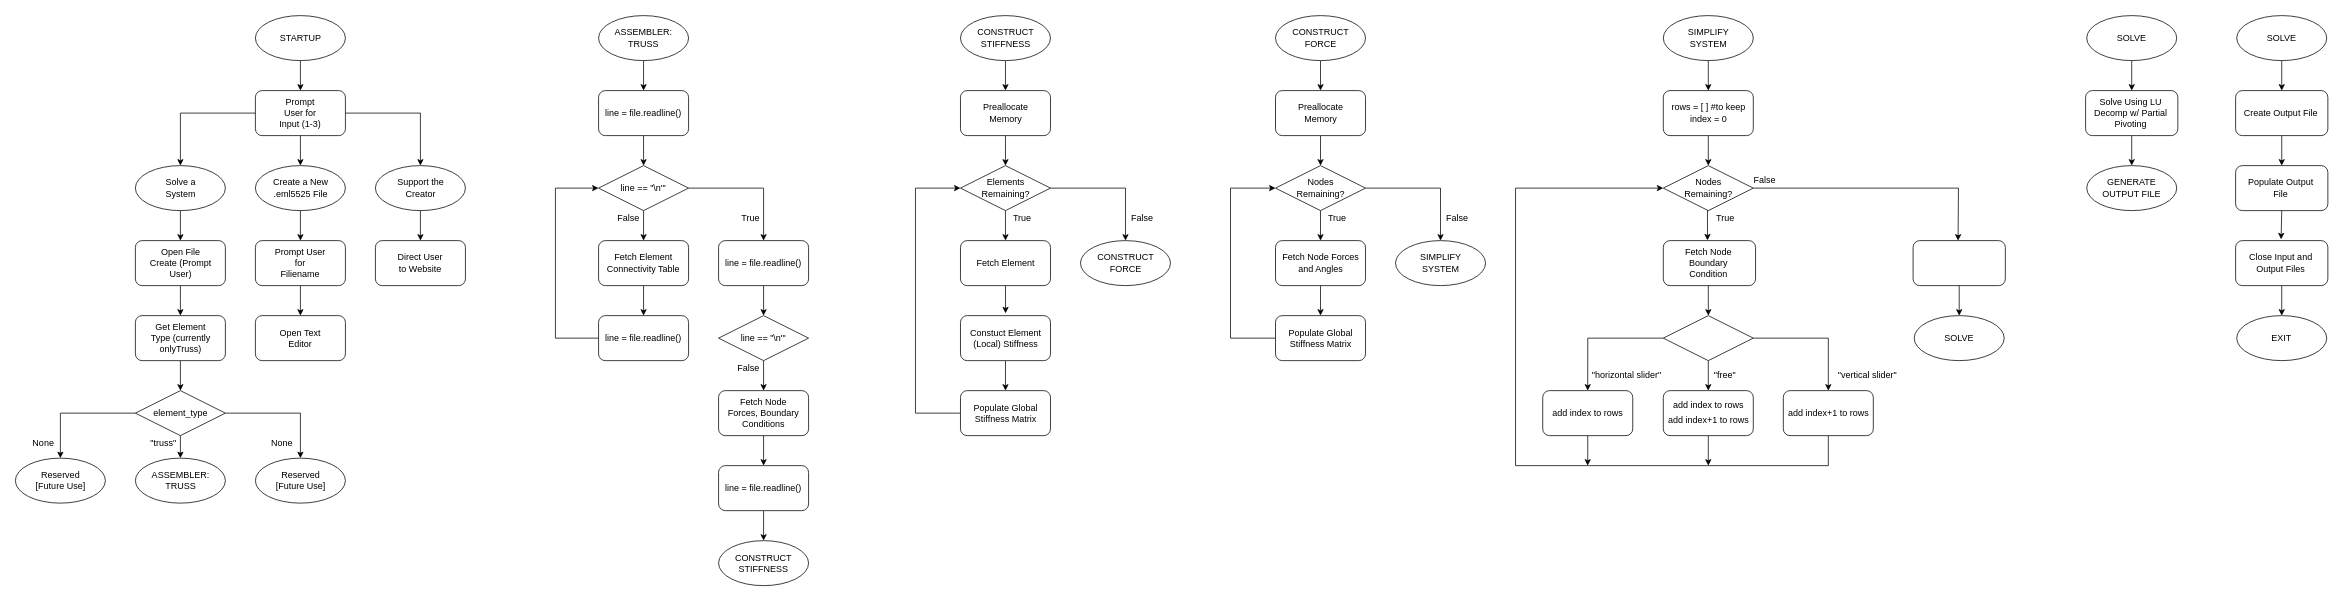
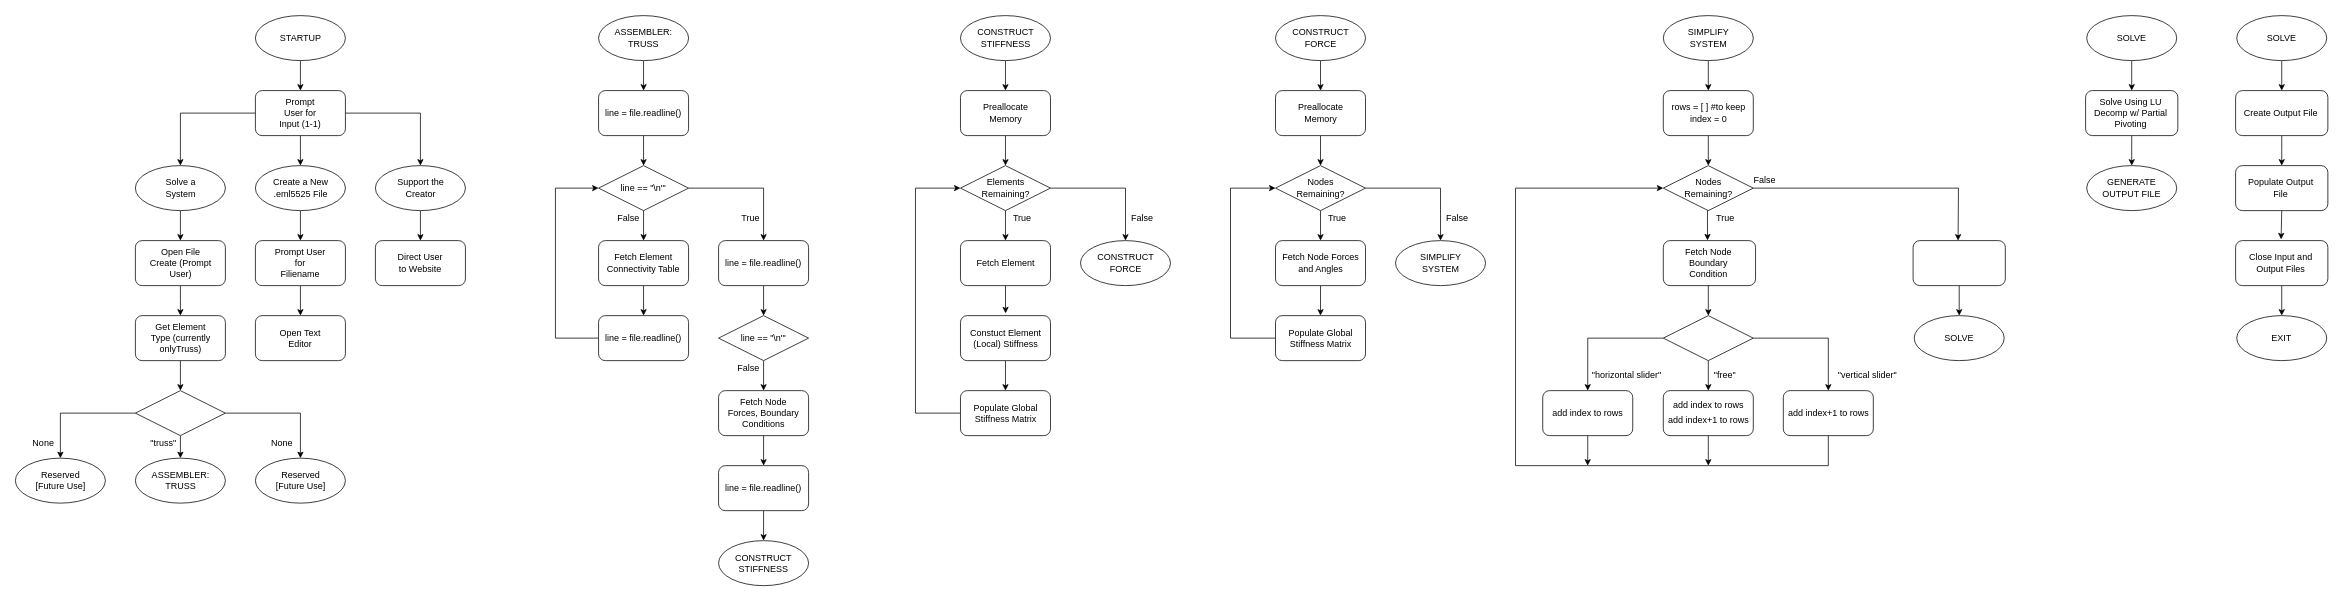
node "Prompt User for Input (1-3)": label "Prompt User for Input (1-3)" -> "Prompt User for Input (1-1)"
node "element_type": removed
